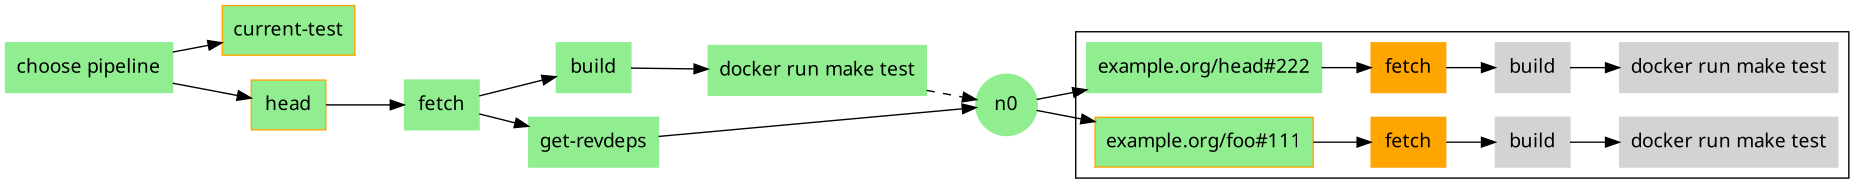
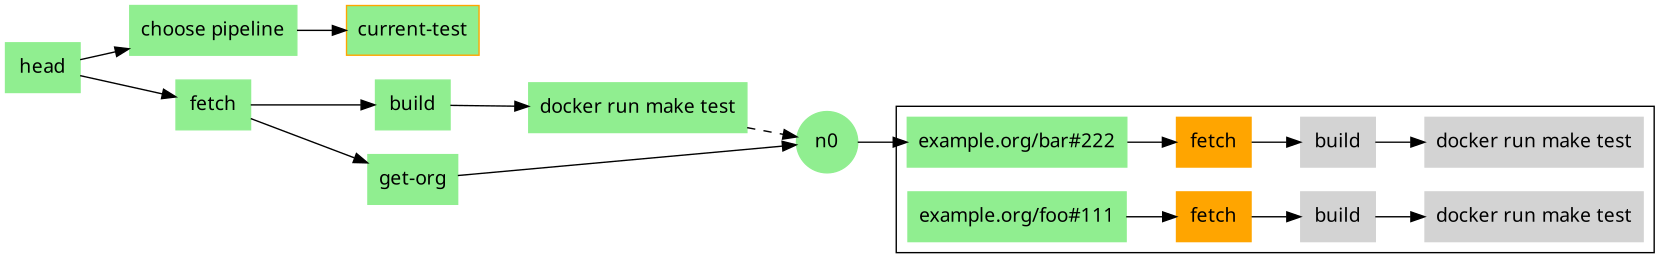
node "example.org/head#222": label "example.org/head#222" -> "example.org/bar#222"
edge "choose pipeline" -> "head": reversed
node "head": color #ffa500 -> #90ee90
edge "n0" -> "example.org/foo#111": removed
node "get-revdeps": label "get-revdeps" -> "get-org"
node "example.org/foo#111": color #ffa500 -> #90ee90
